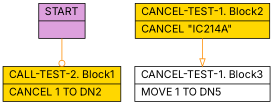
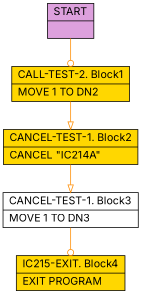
node "CALL-TEST-2. Block1": text "CANCEL 1 TO DN2" -> "MOVE 1 TO DN2"
node "CANCEL-TEST-1. Block3": text "MOVE 1 TO DN5" -> "MOVE 1 TO DN3"
edge "CALL-TEST-2. Block1" -> "CANCEL-TEST-1. Block2": added
node "IC215-EXIT. Block4": added
